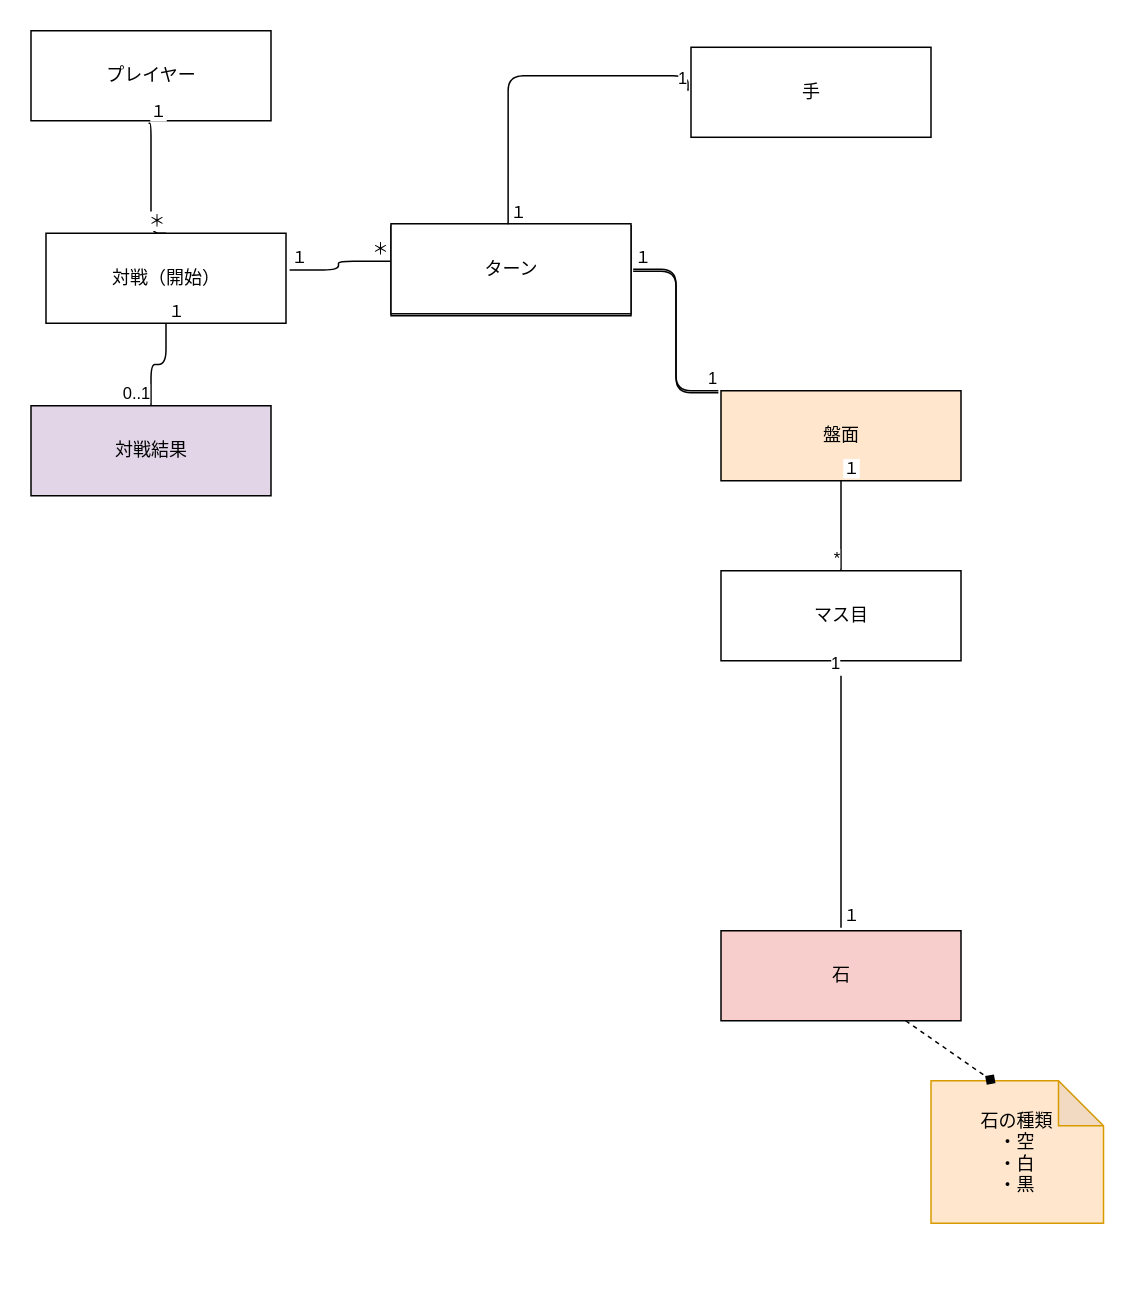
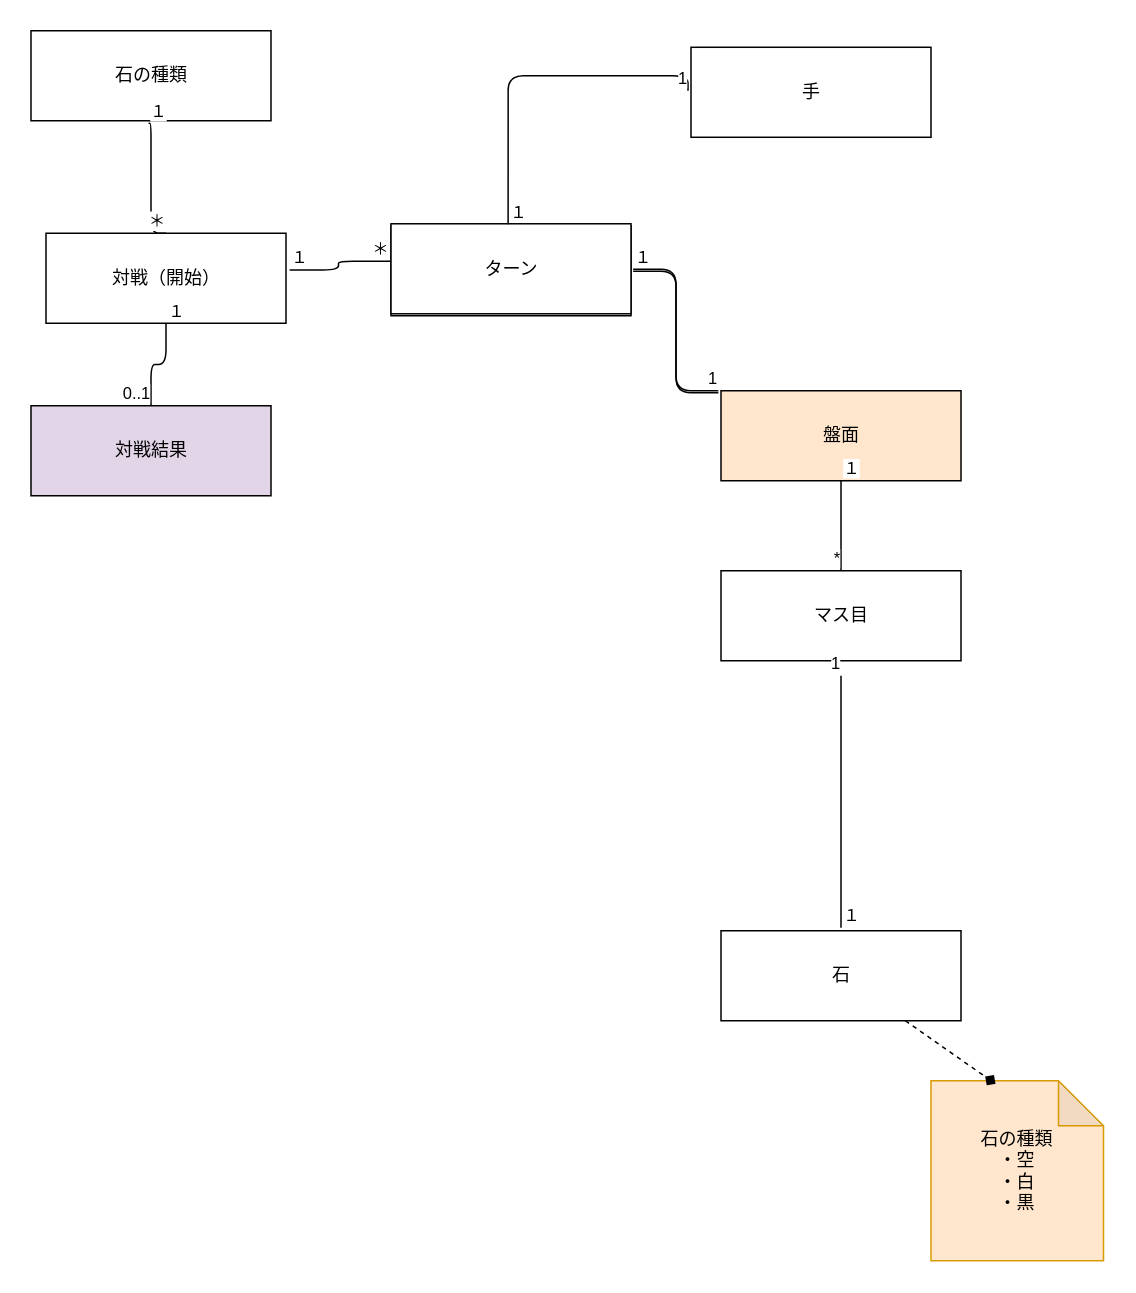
node "プレイヤー": label "プレイヤー" -> "石の種類"
node "石": fillcolor #f8cecc -> #ffffff
node "石の種類 ・空 ・白 ・黒": size 173x143 -> 173x180
